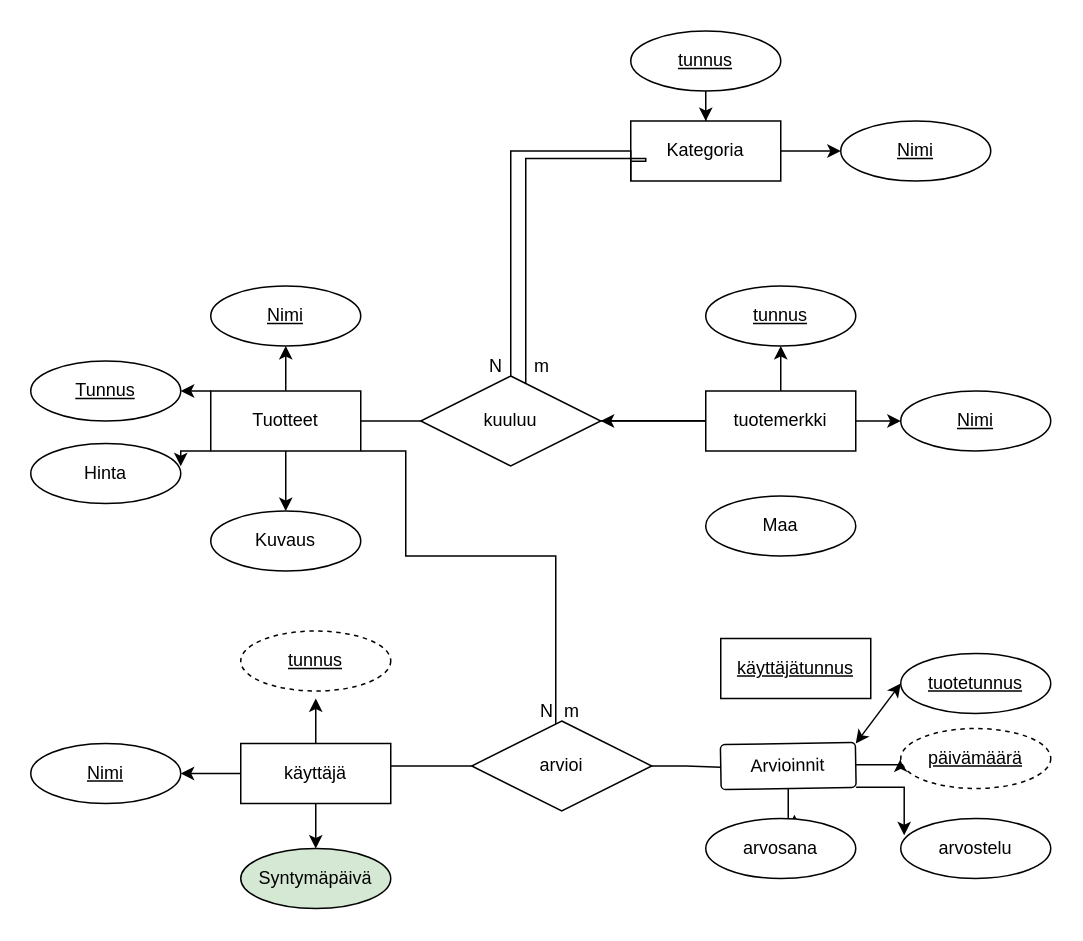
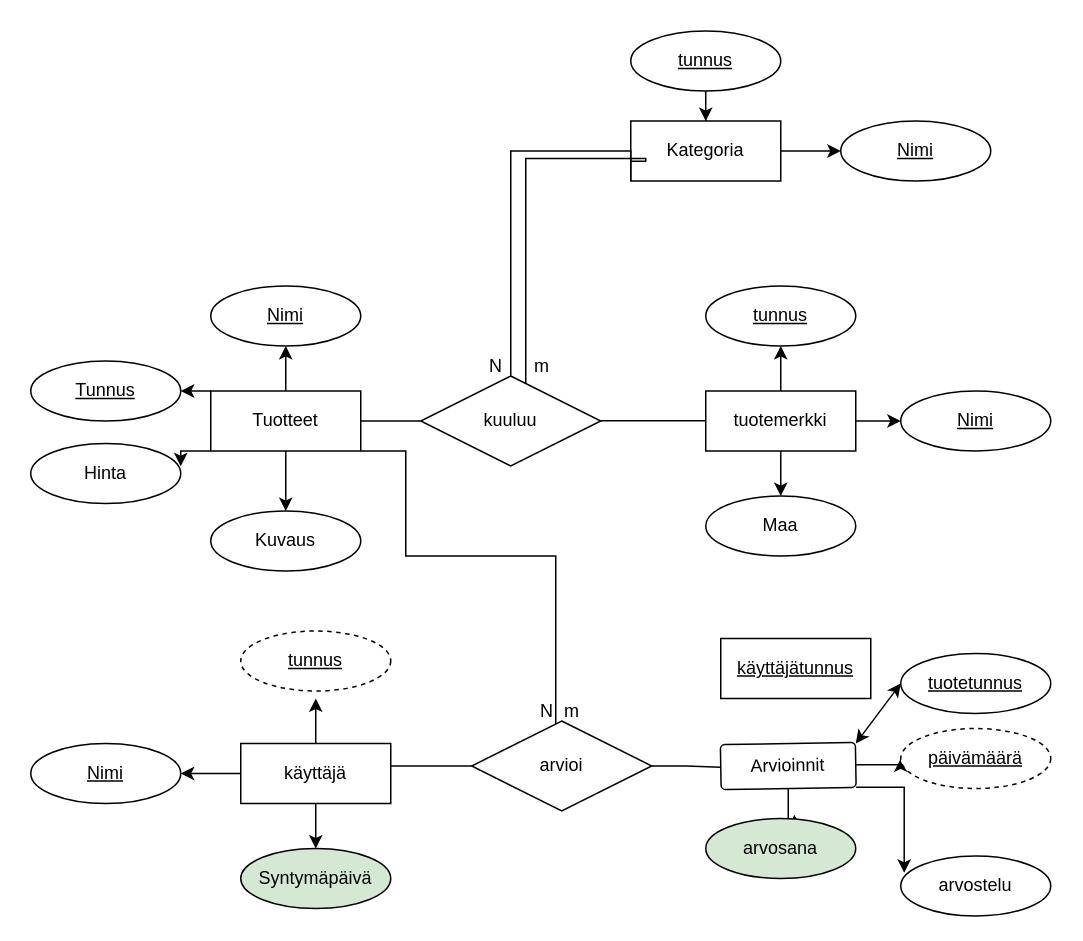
edge "tuotemerkki" -> "kuuluu": now "tuotemerkki" -> "Maa"
node "arvosana": fillcolor #ffffff -> #d5e8d4
node "arvostelu": moved (976, 848) -> (976, 886)
